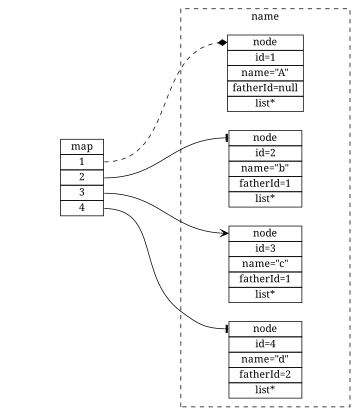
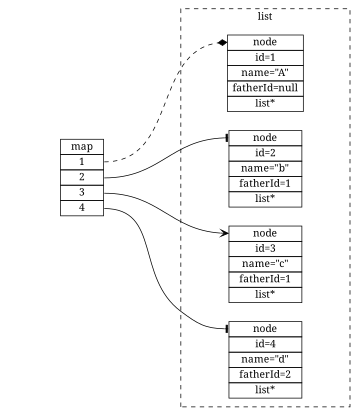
cluster "name": label "name" -> "list"
